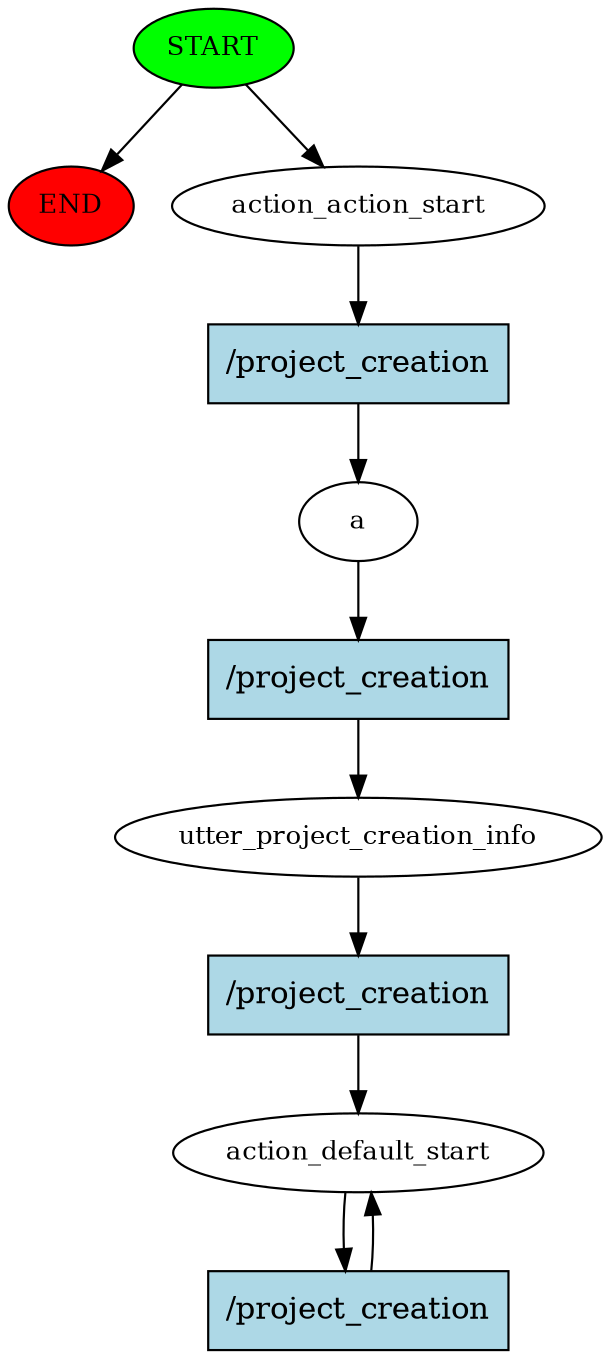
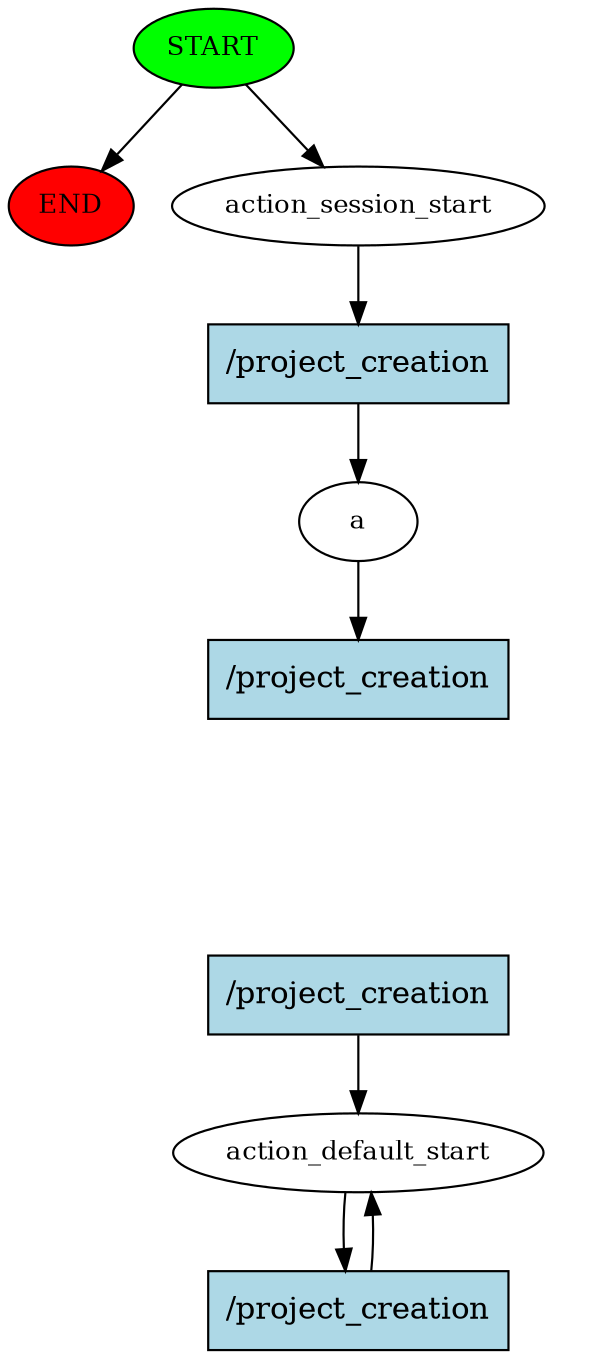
node "action_action_start": label "action_action_start" -> "action_session_start"
node "utter_project_creation_info": removed
